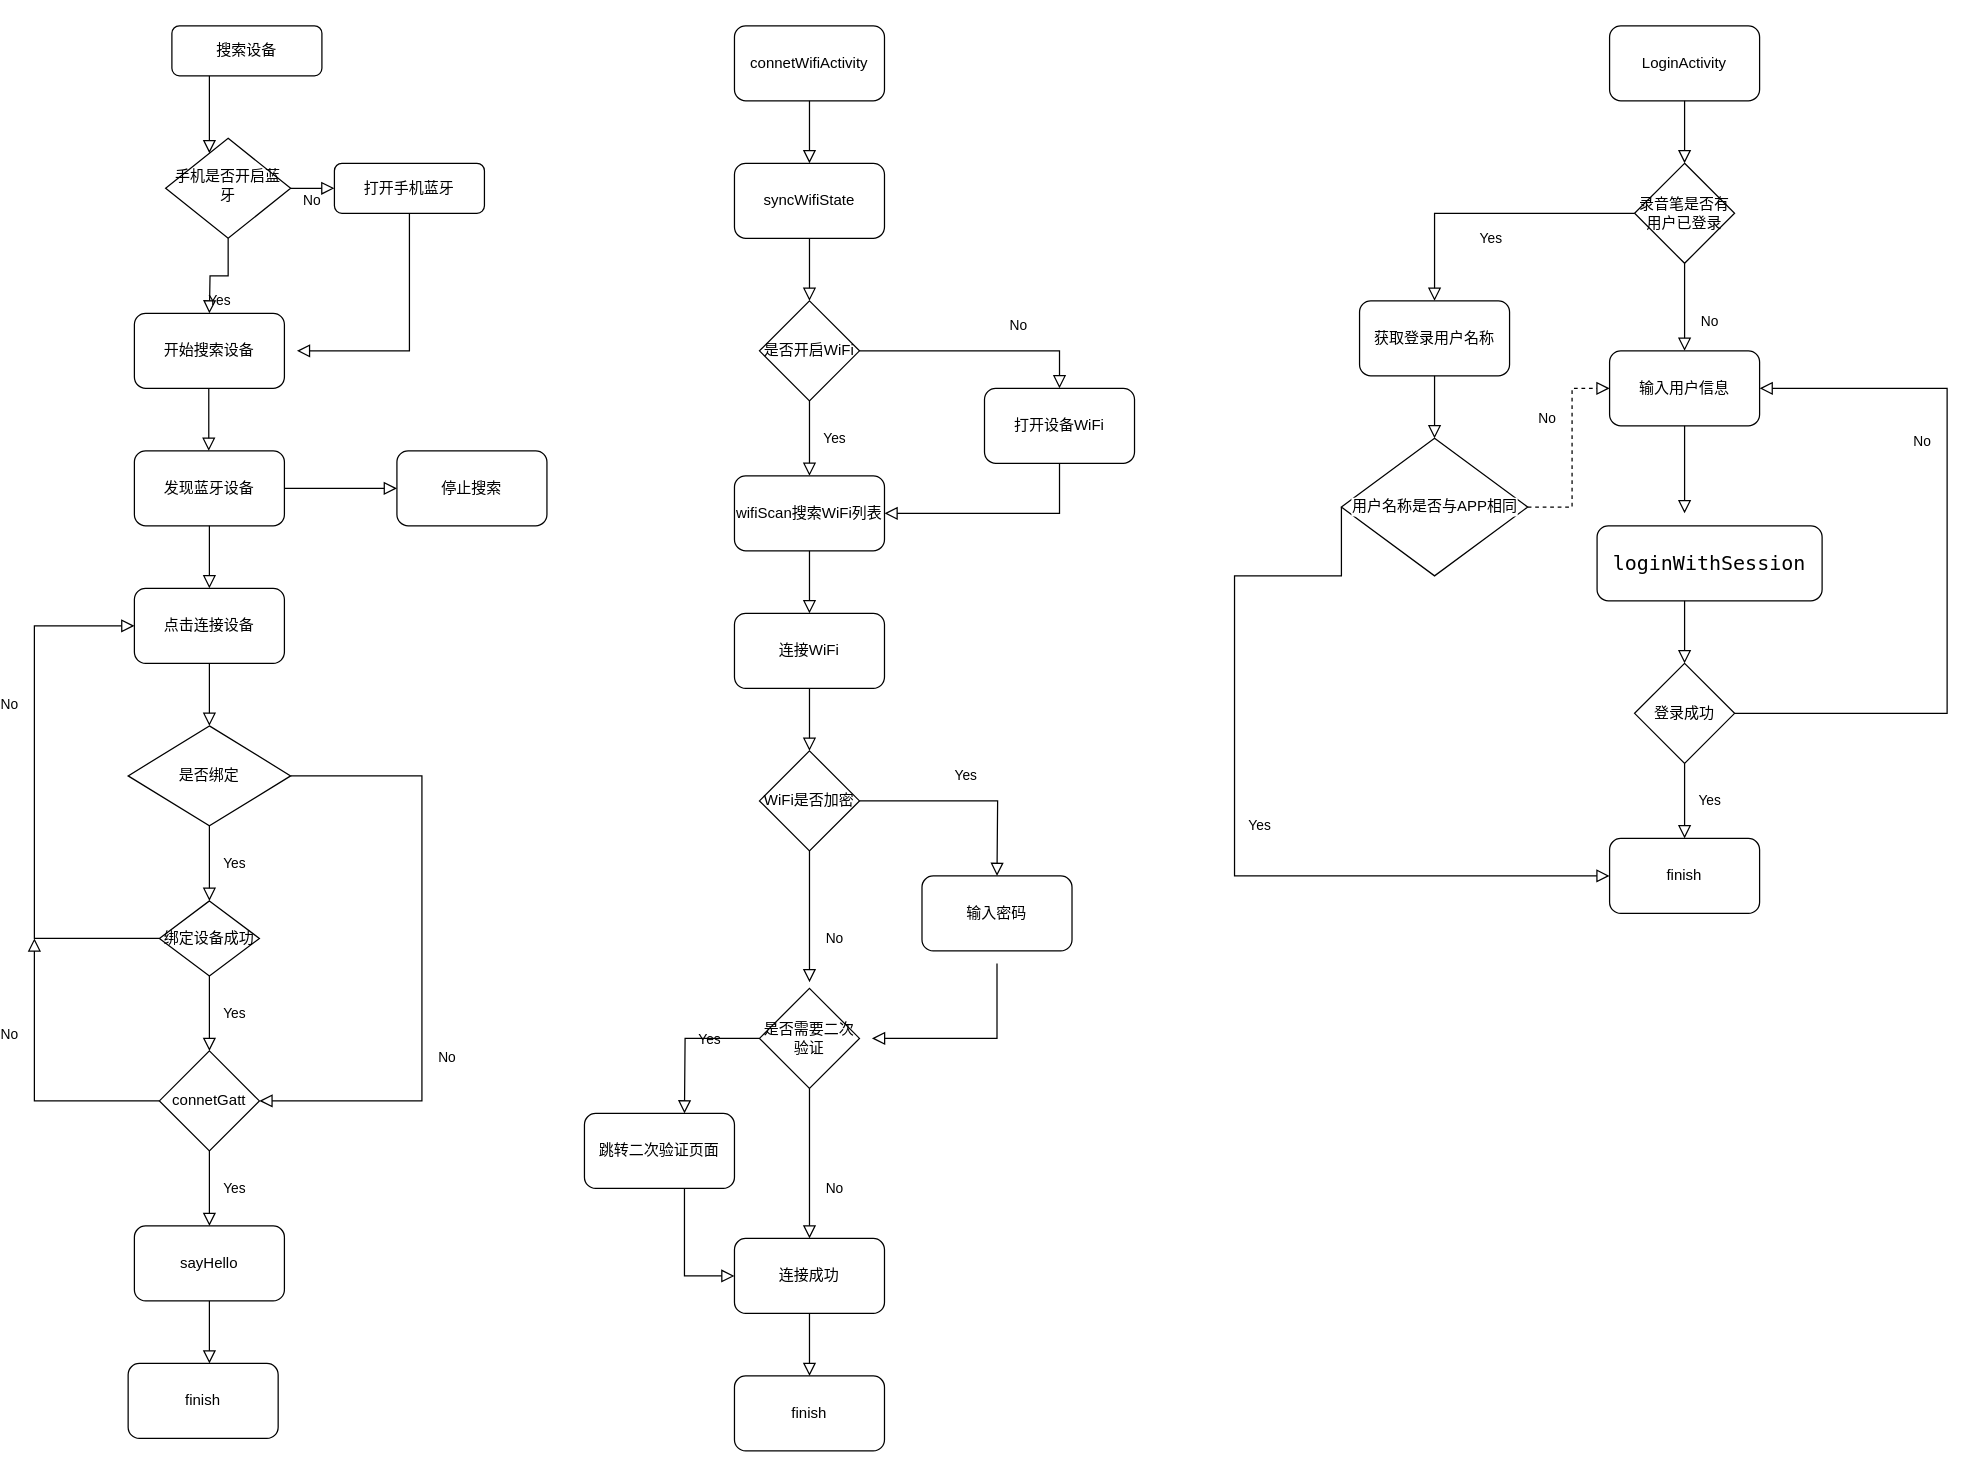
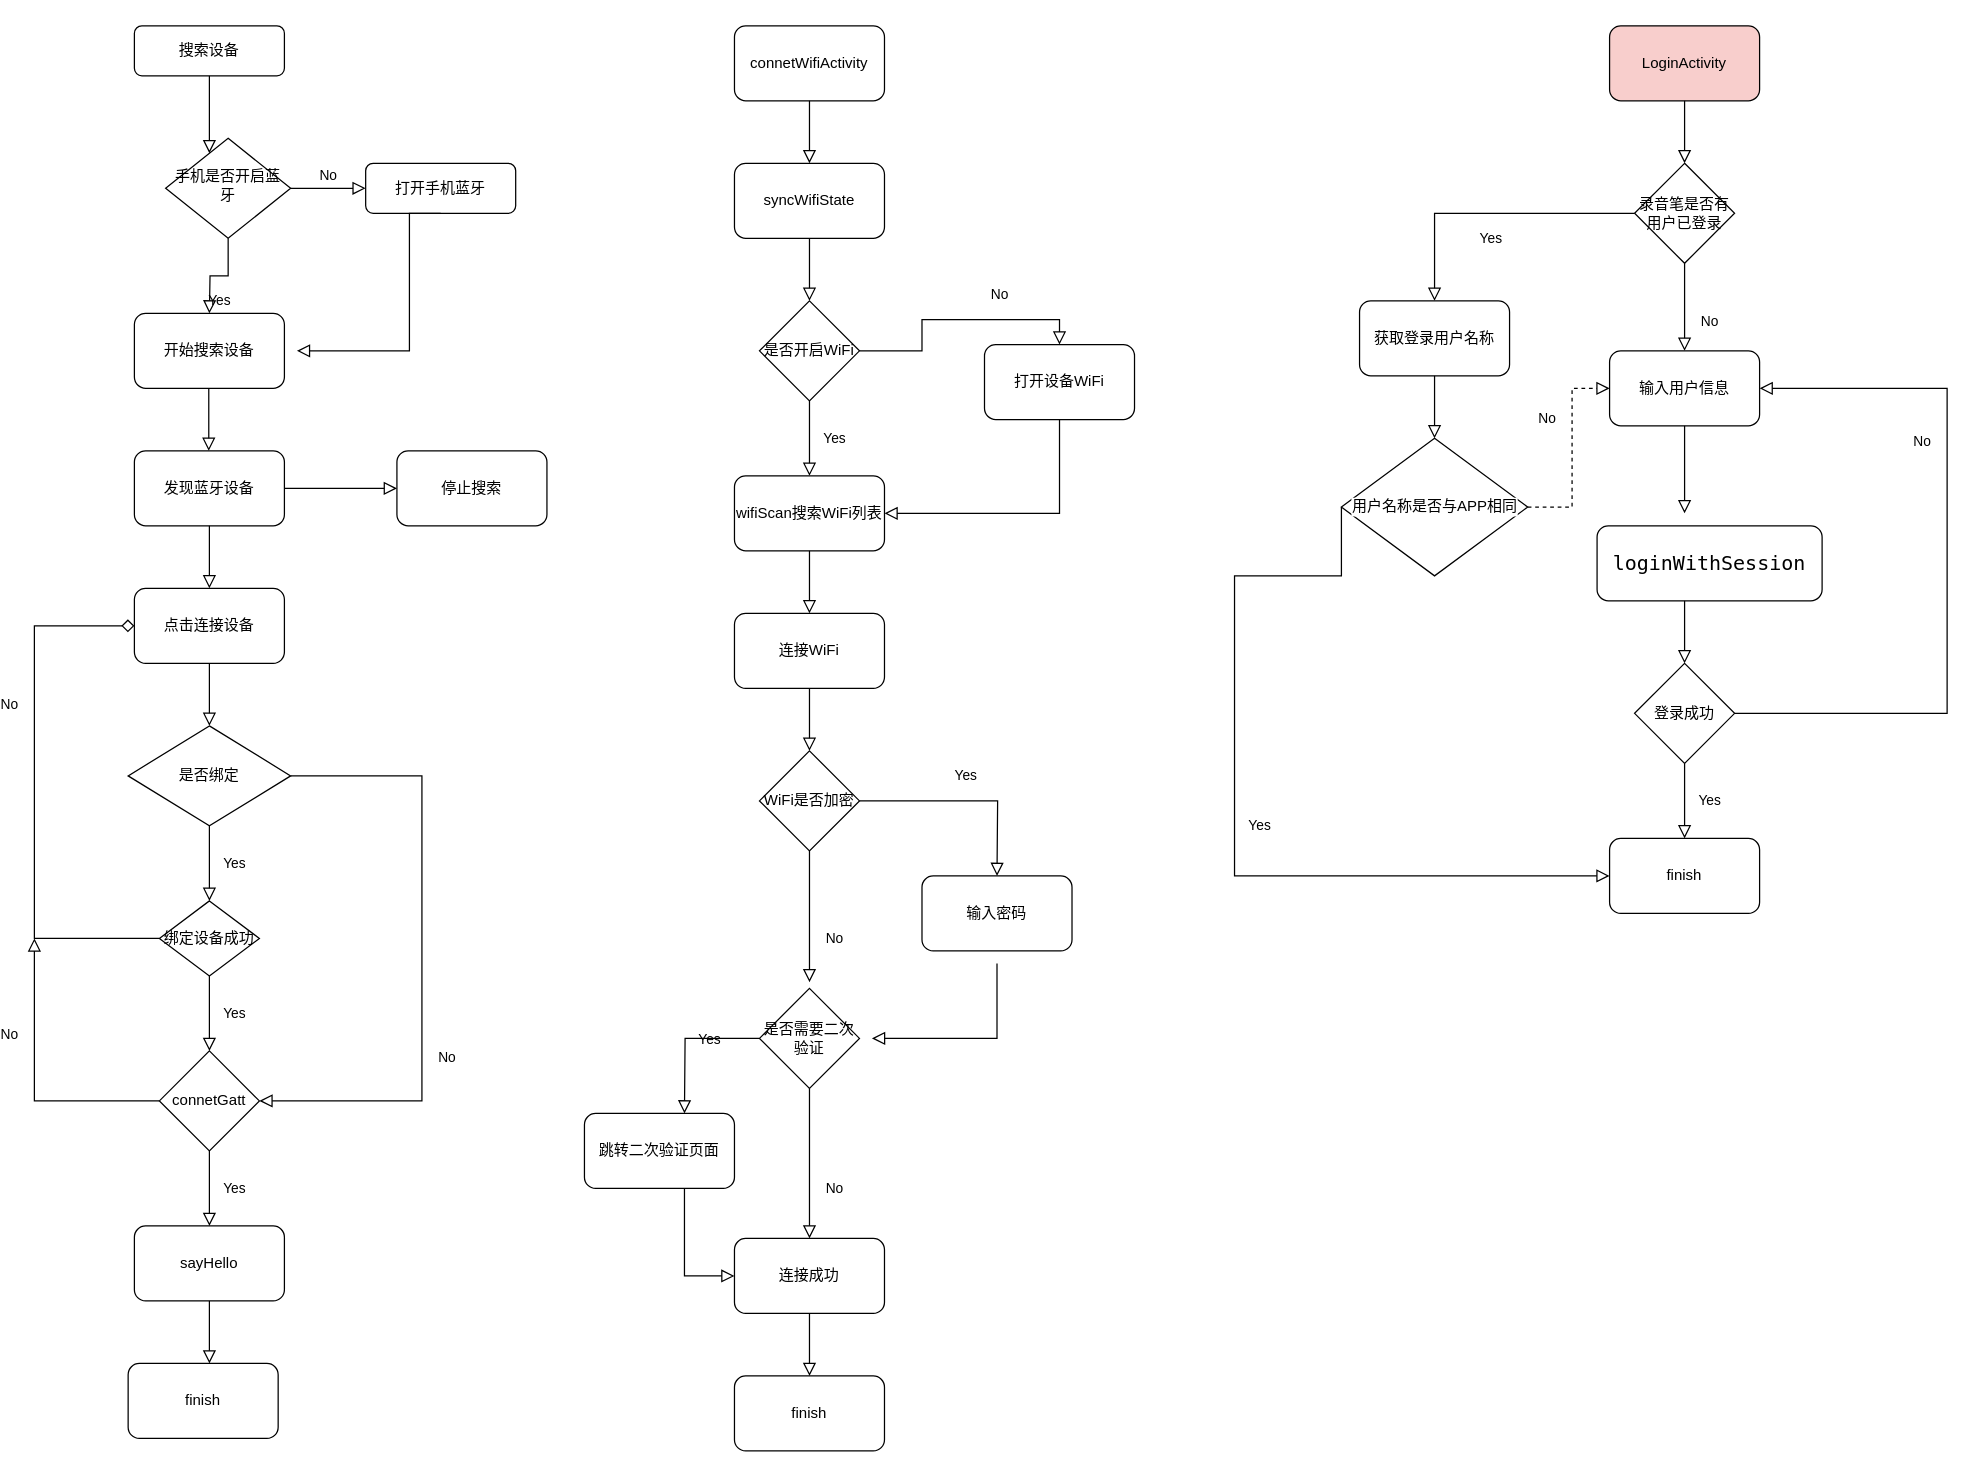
node "搜索设备": moved (247, 51) -> (209, 51)
node "LoginActivity": fillcolor #ffffff -> #f8cecc
node "打开手机蓝牙": moved (409, 188) -> (441, 188)
node "打开设备WiFi": moved (1059, 426) -> (1059, 382)
edge "绑定设备成功" -> "点击连接设备": arrowhead block -> diamond
